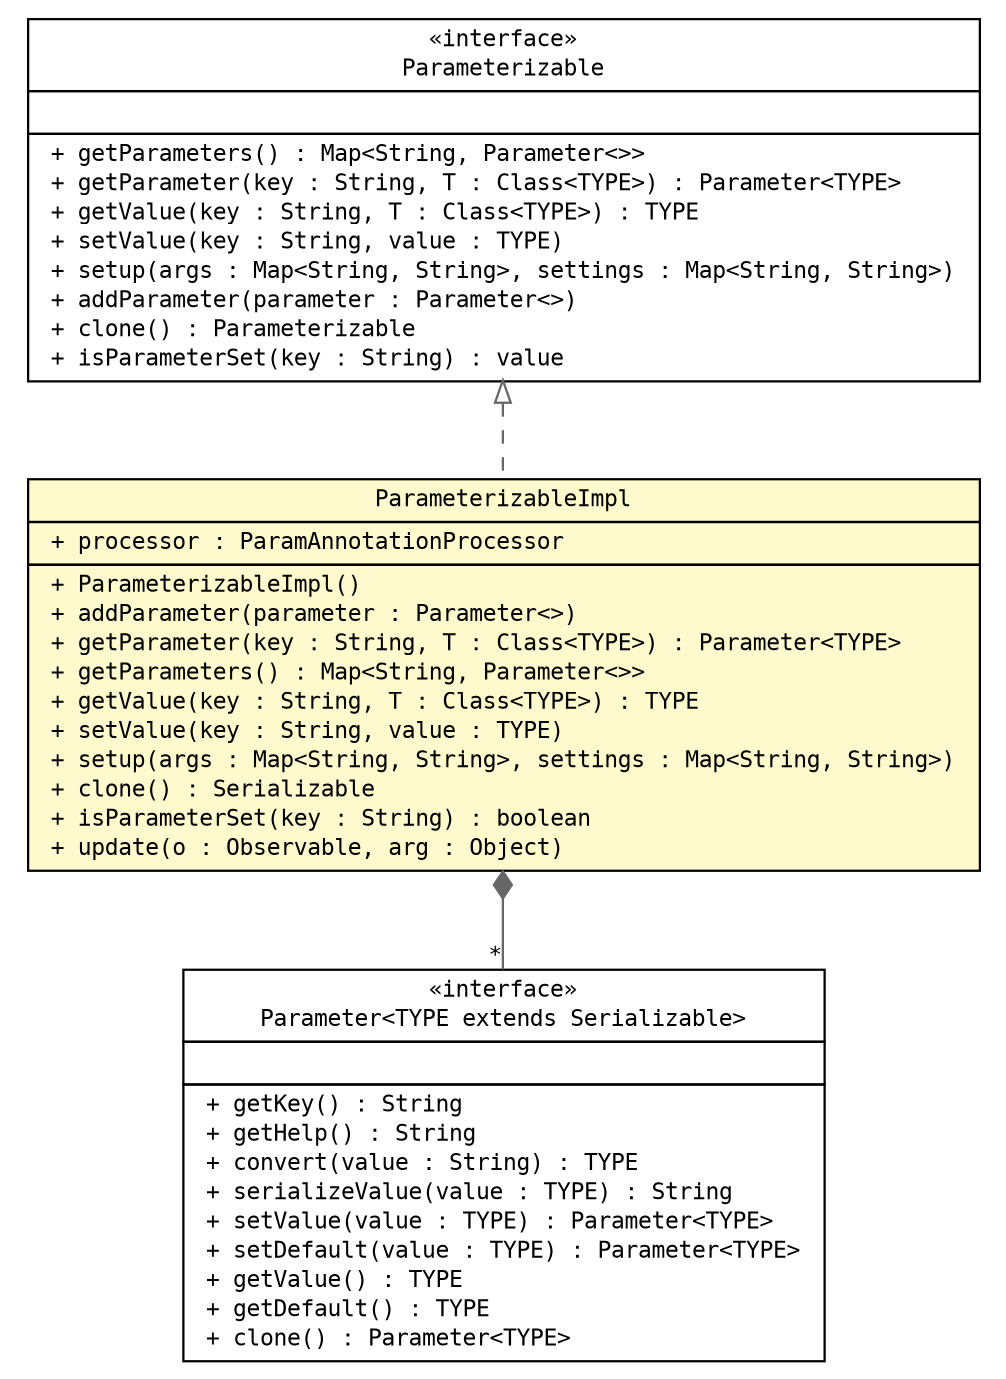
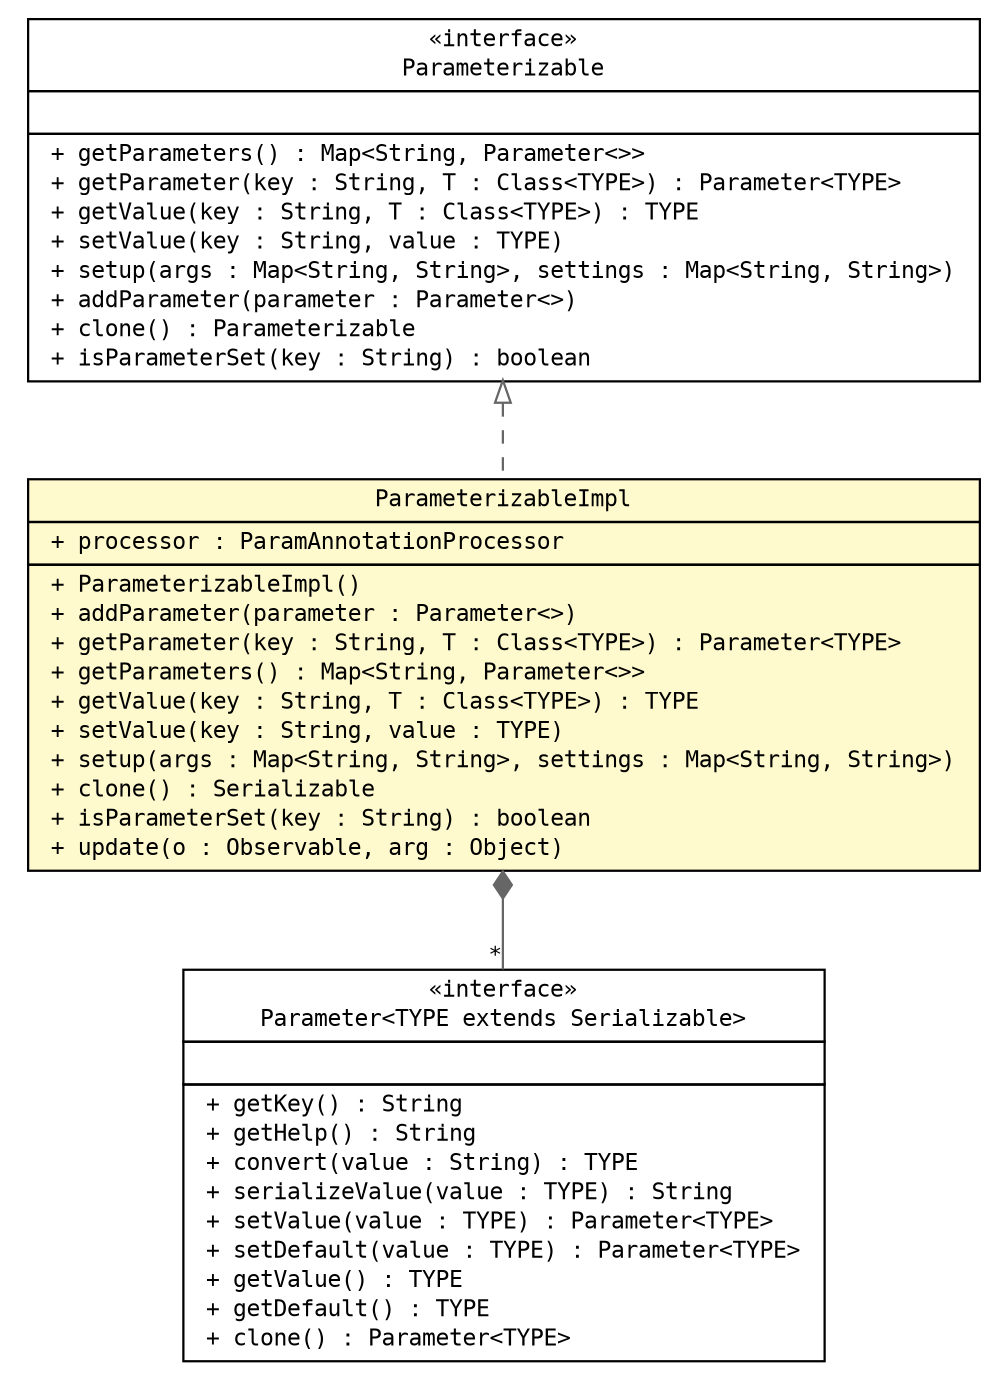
node "Parameterizable": text "+ isParameterSet(key : String) : value" -> "+ isParameterSet(key : String) : boolean"
